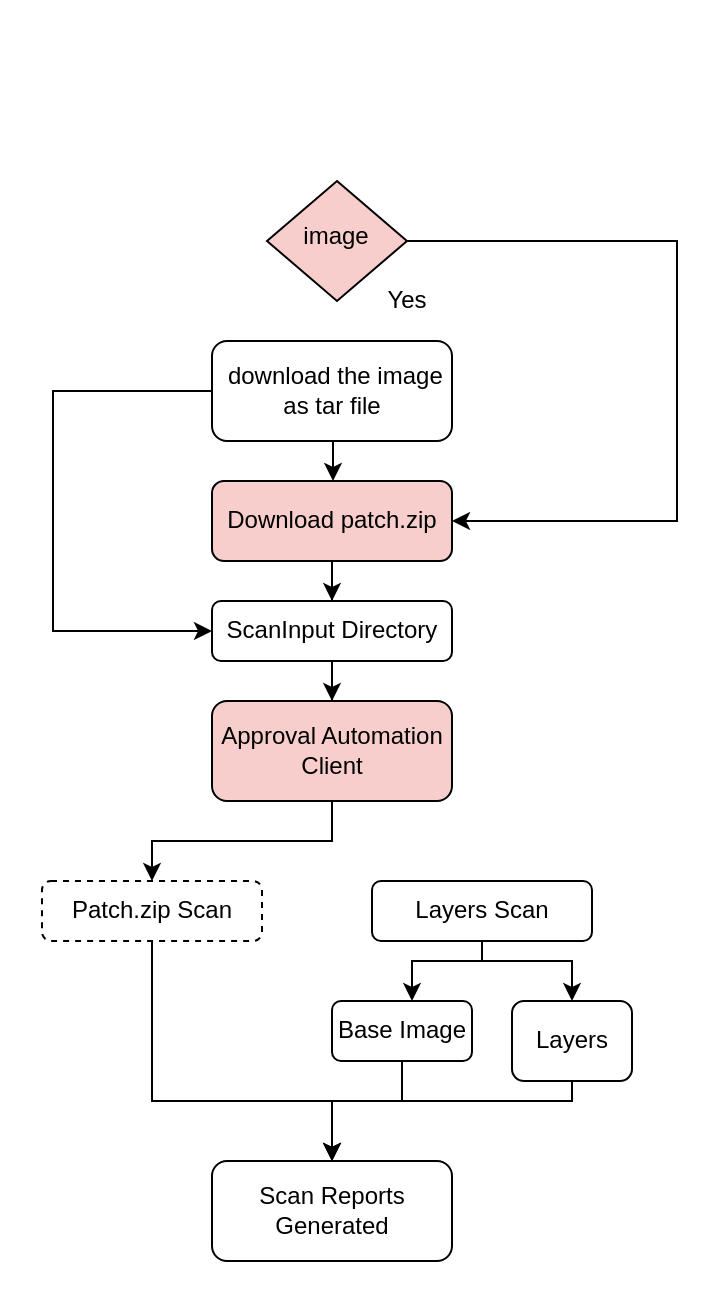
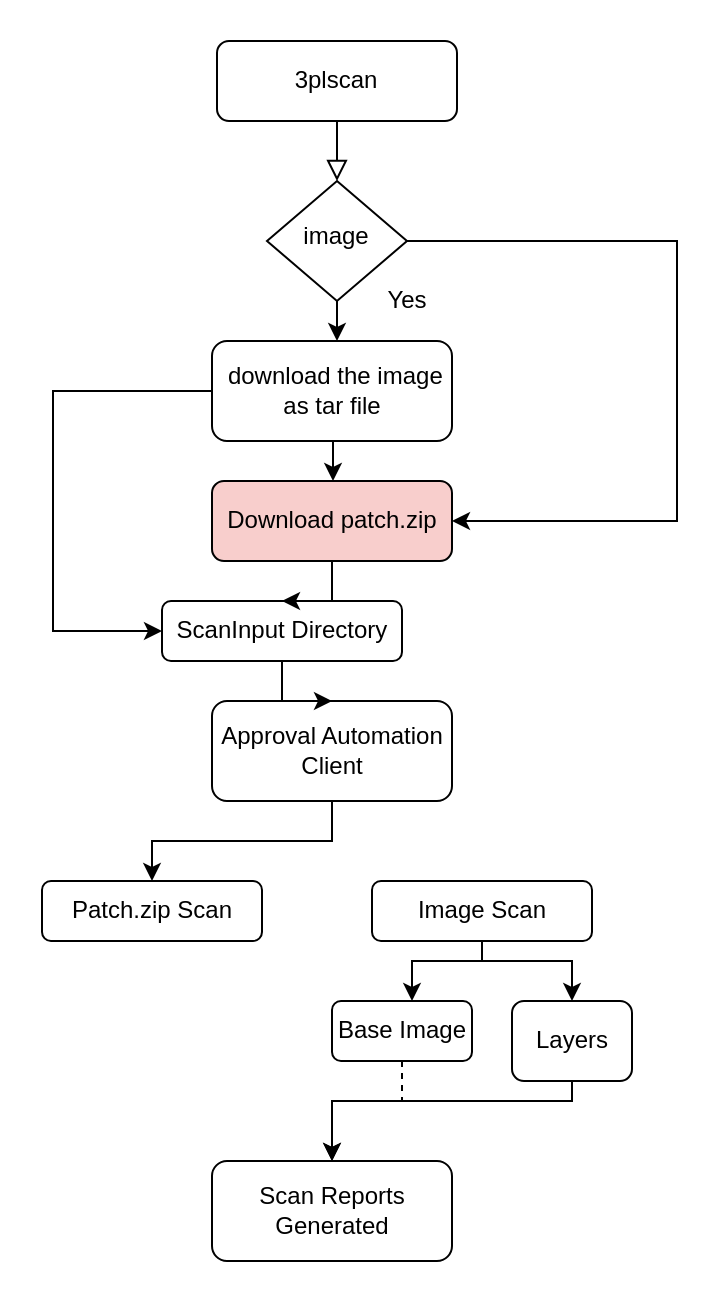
node "3plscan": added
edge "3plscan" -> "image": added
node "image": fillcolor #f8cecc -> #ffffff
edge "image" -> "download the image as tar file": added
node "ScanInput Directory": moved (332, 631) -> (282, 631)
node "Approval Automation Client": fillcolor #f8cecc -> #ffffff
node "Patch.zip Scan": style dashed -> solid
node "Layers Scan": label "Layers Scan" -> "Image Scan"
edge "Base Image" -> "Scan Reports Generated": style solid -> dashed
edge "Patch.zip Scan" -> "Scan Reports Generated": removed
